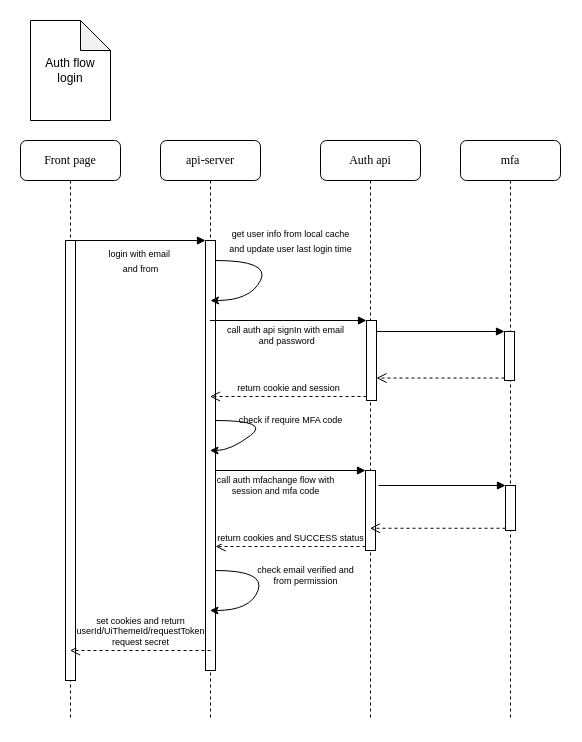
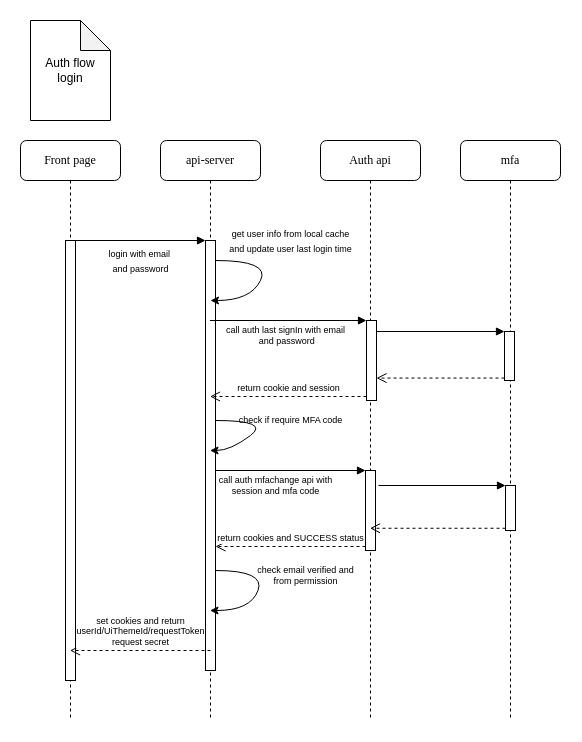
node "login with email and from": label "login with email and from" -> "login with email and password"
node "call auth api signIn with email and password": label "call auth api signIn with email and password" -> "call auth last signIn with email and password"
node "call auth mfachange flow with session and mfa code": label "call auth mfachange flow with session and mfa code" -> "call auth mfachange api with session and mfa code"
